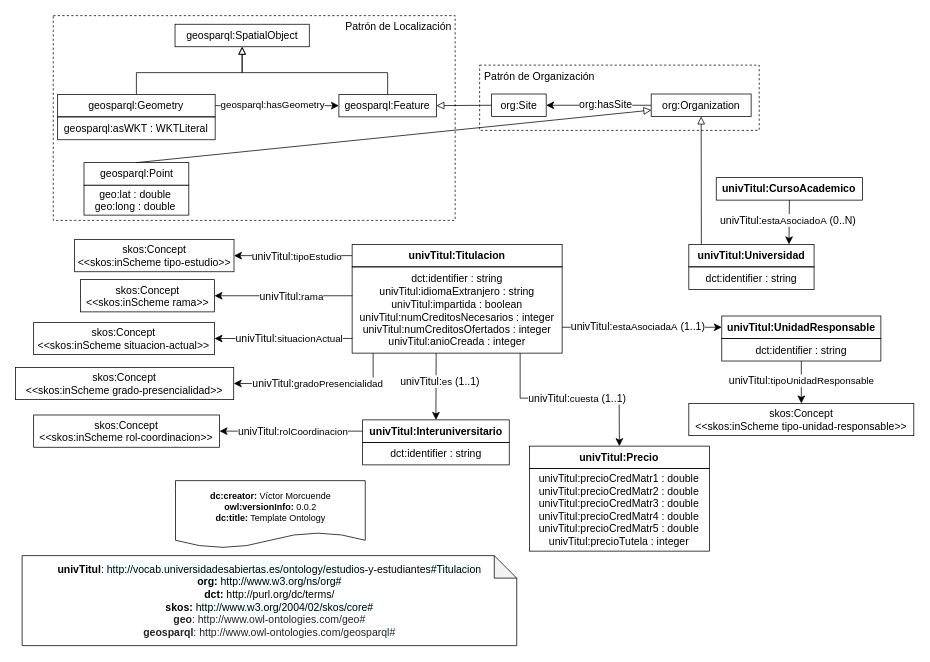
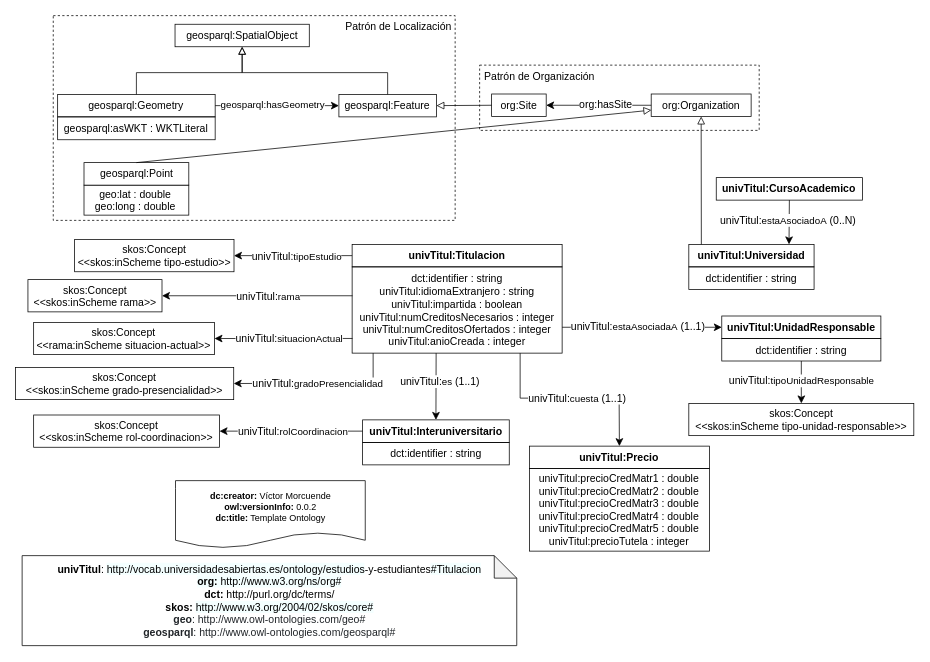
node "skos:Concept <<skos:inScheme rama>>": moved (147, 296) -> (95, 296)
node "skos:Concept <<skos:inScheme situacion-actual>>": label "skos:Concept <<skos:inScheme situacion-actual>>" -> "skos:Concept <<rama:inScheme situacion-actual>>"
